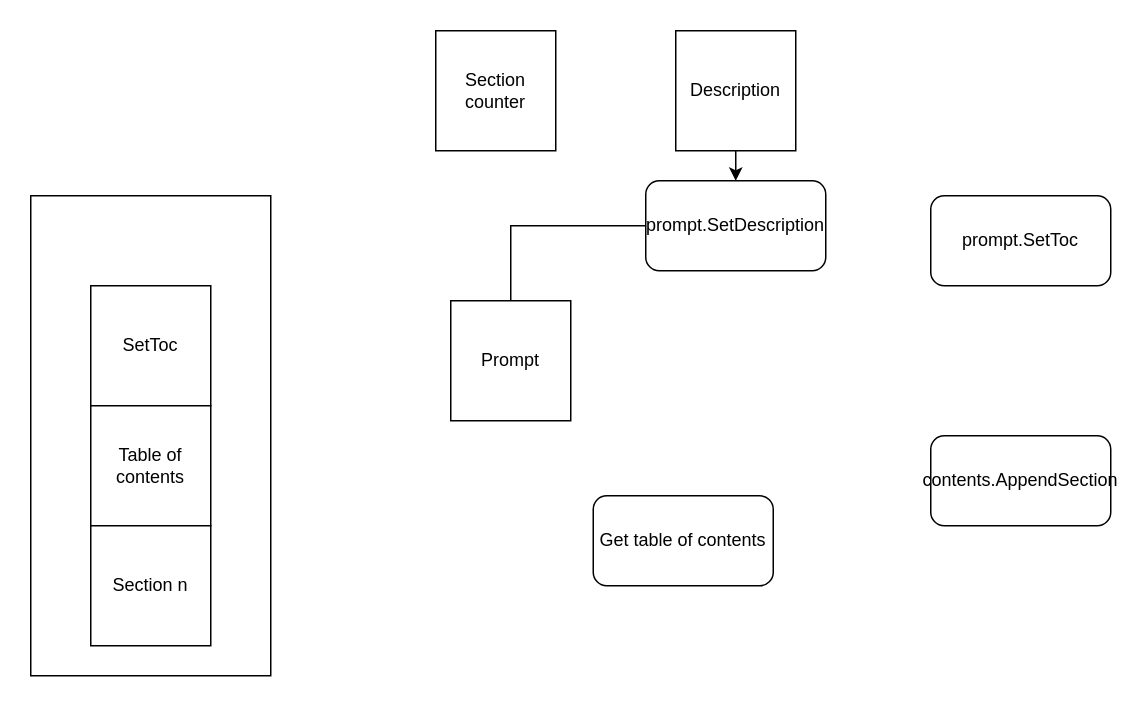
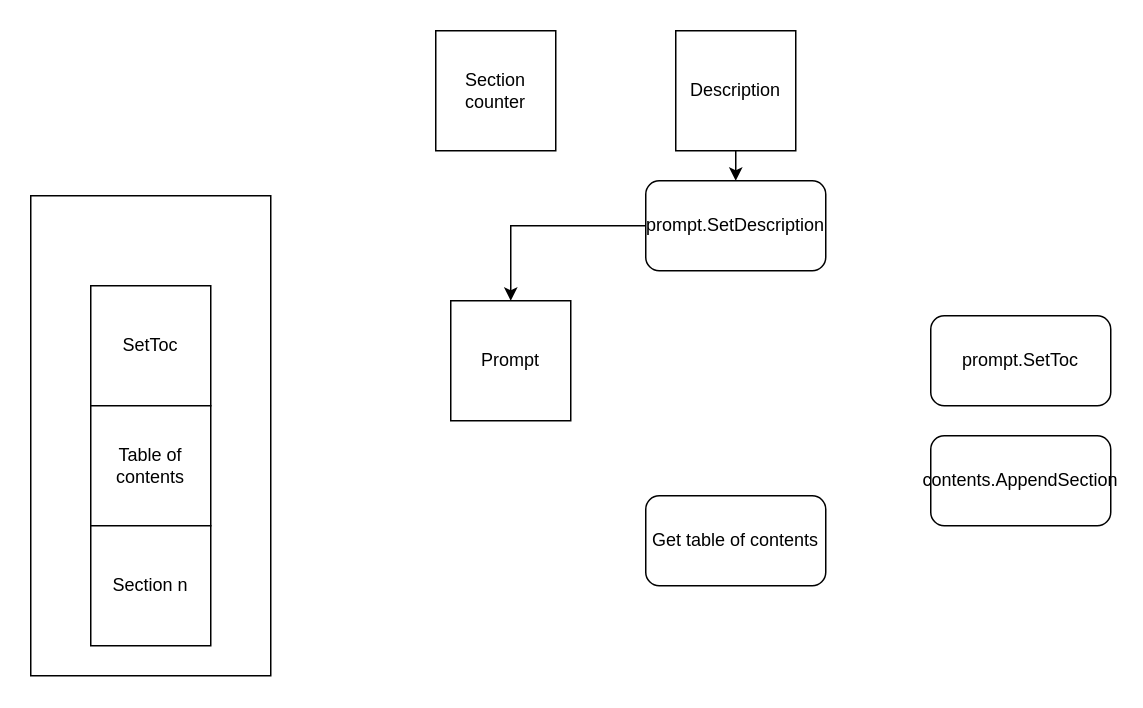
node "prompt.SetToc": moved (1021, 241) -> (1021, 361)
edge "prompt.SetDescription" -- "Prompt": arrowhead none -> classic
node "Get table of contents": moved (683, 541) -> (736, 541)
